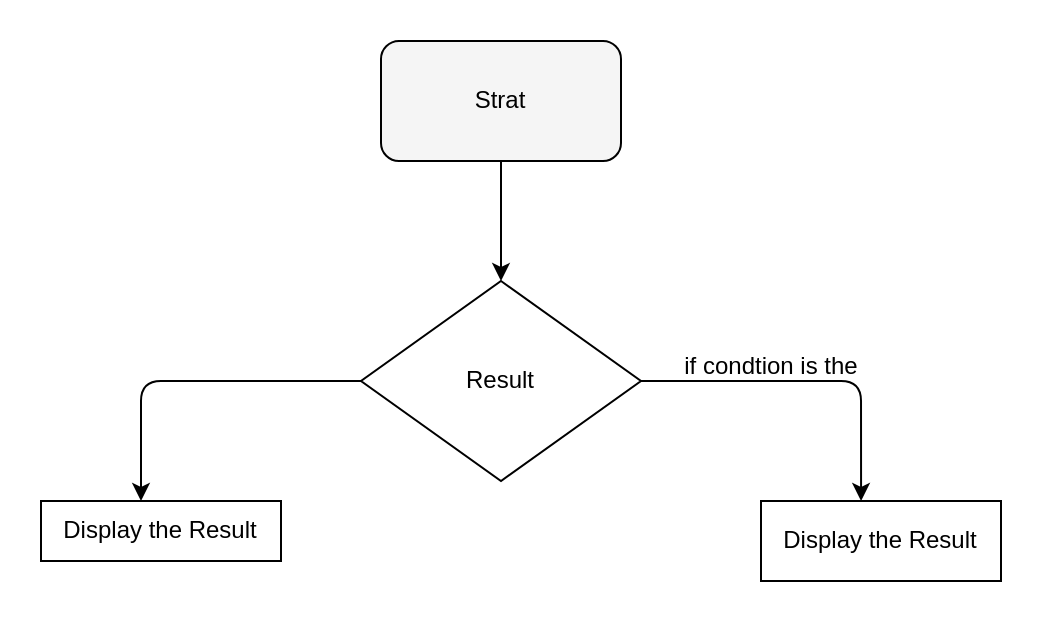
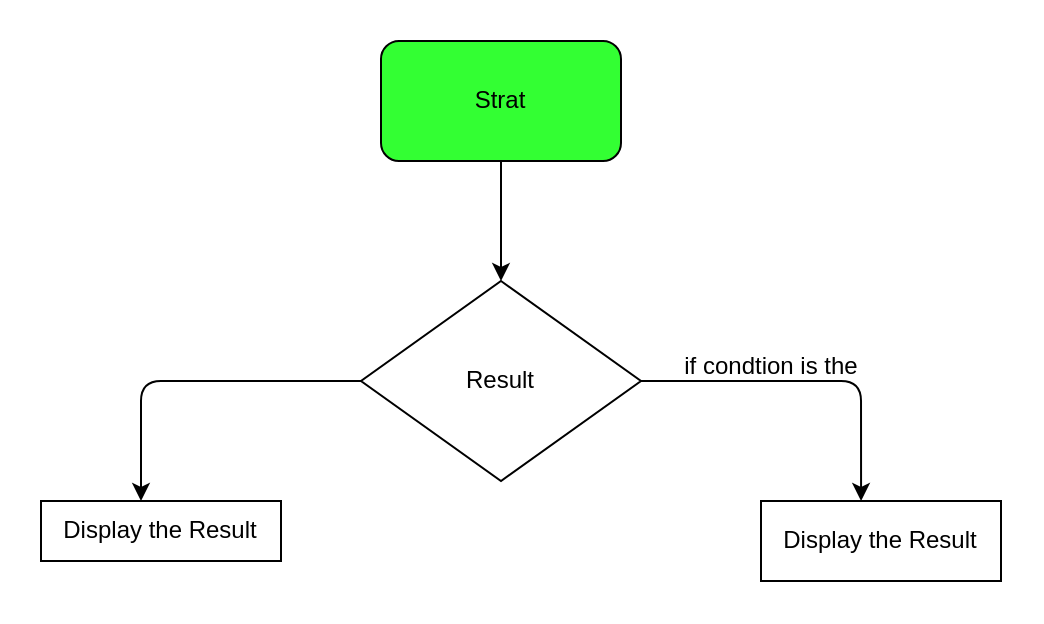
node "Strat": fillcolor #f5f5f5 -> #33ff33
